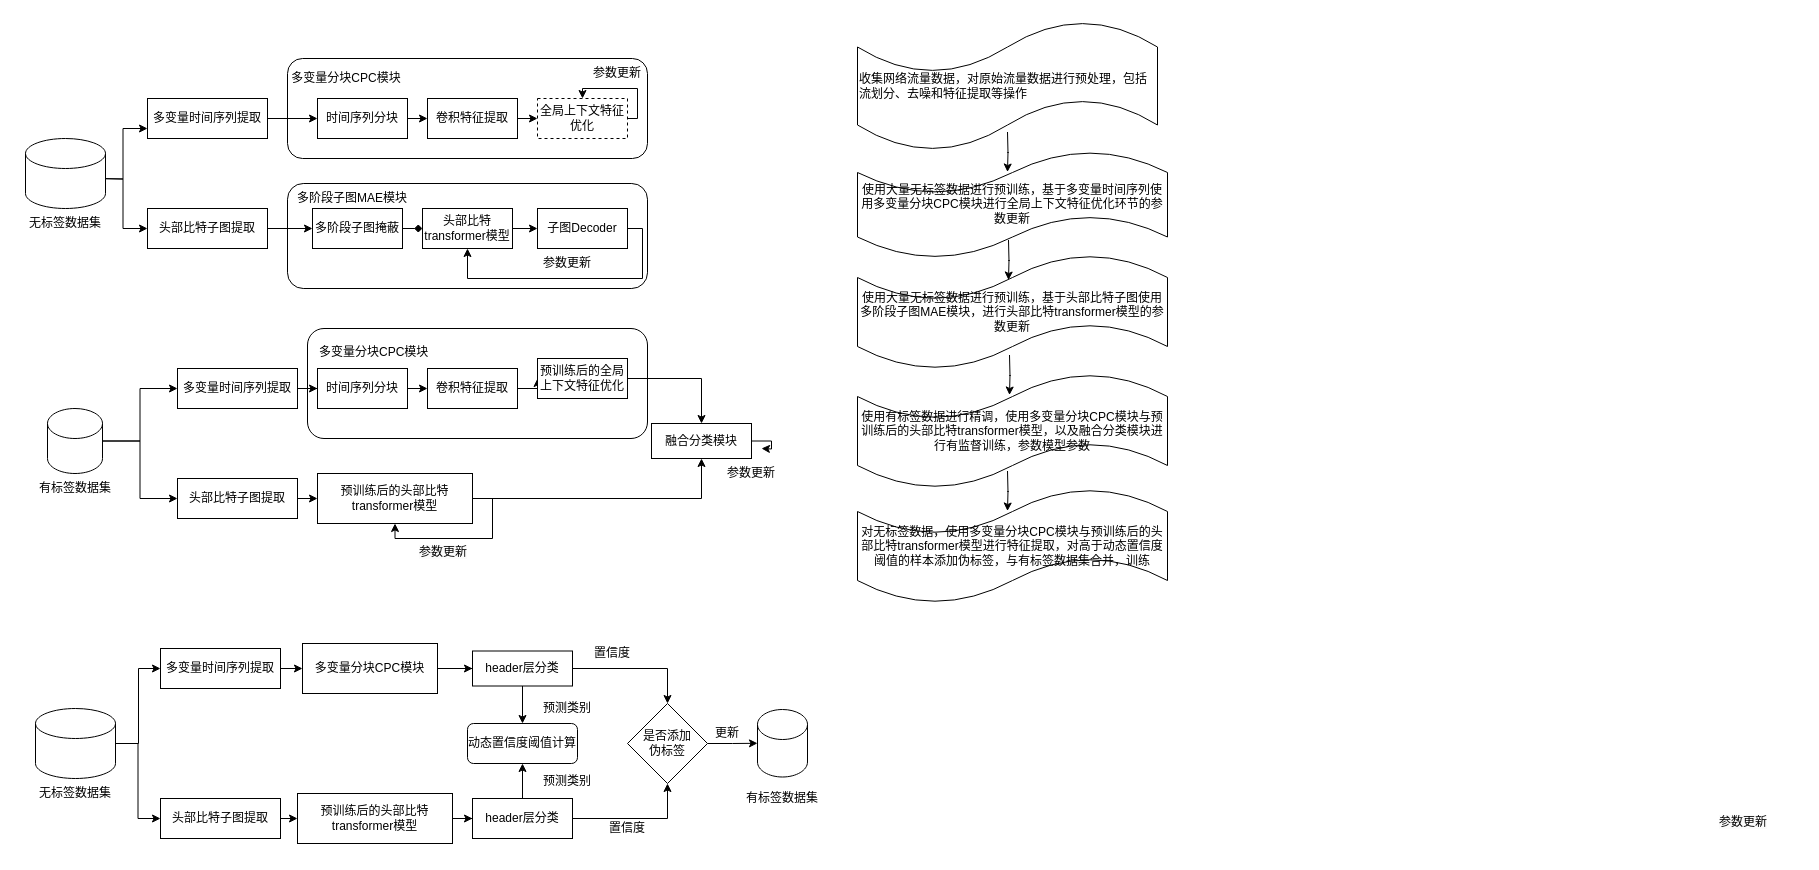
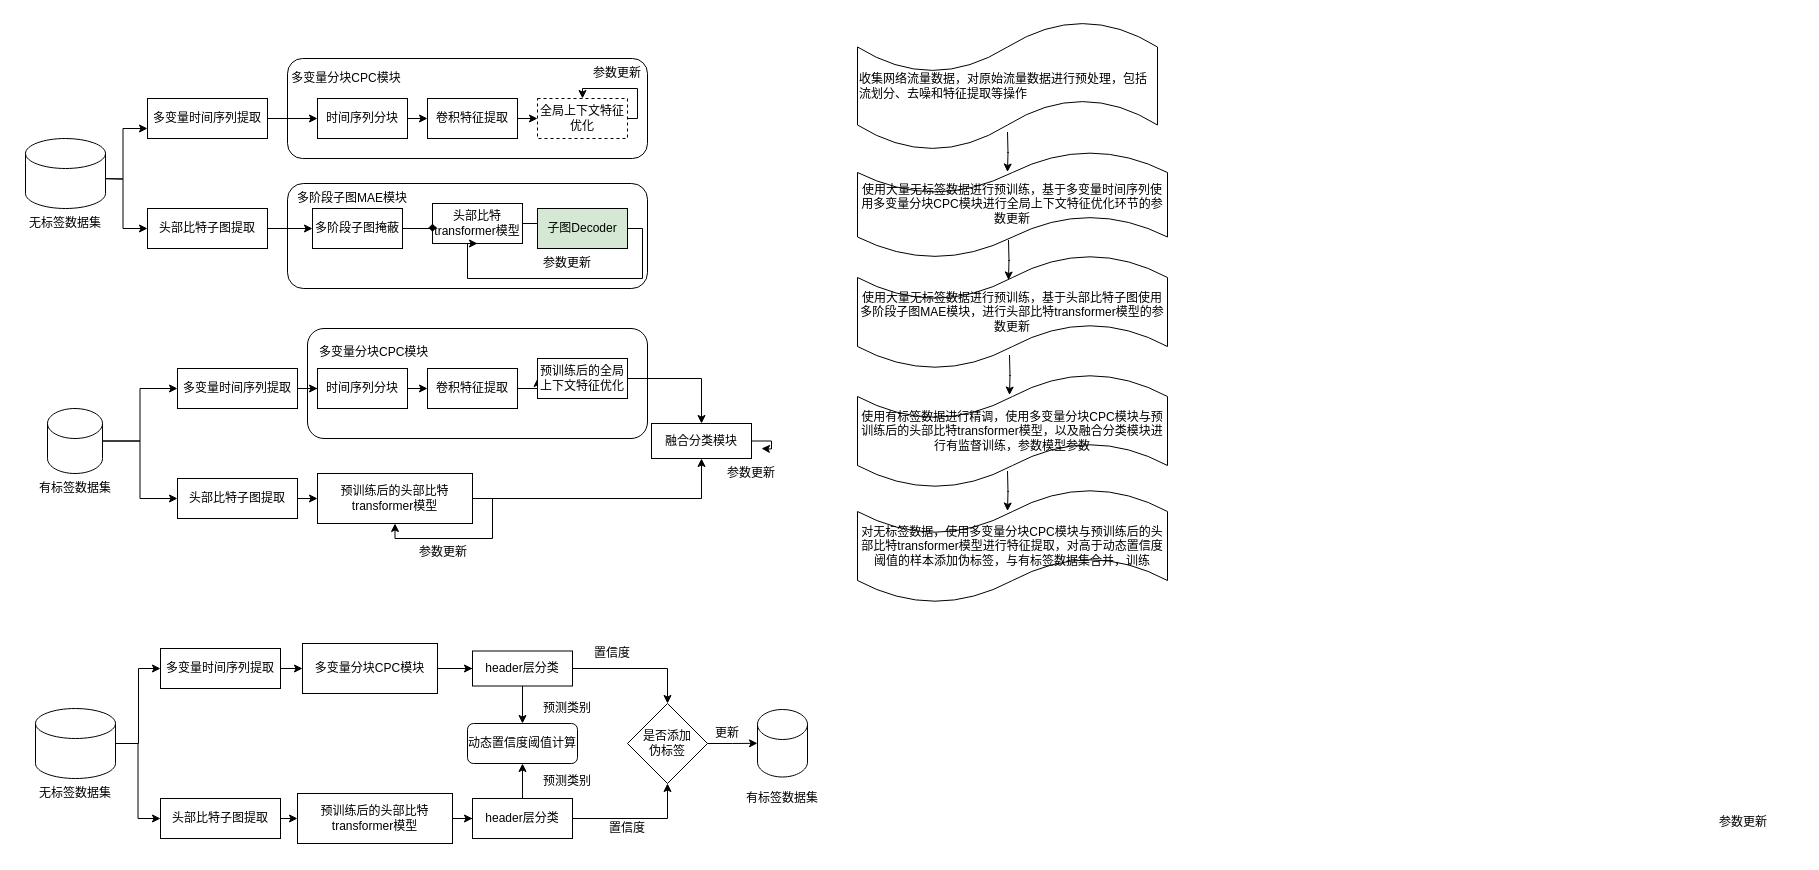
node "头部比特transformer模型": moved (468, 229) -> (478, 224)
node "子图Decoder": fillcolor #ffffff -> #d5e8d4
